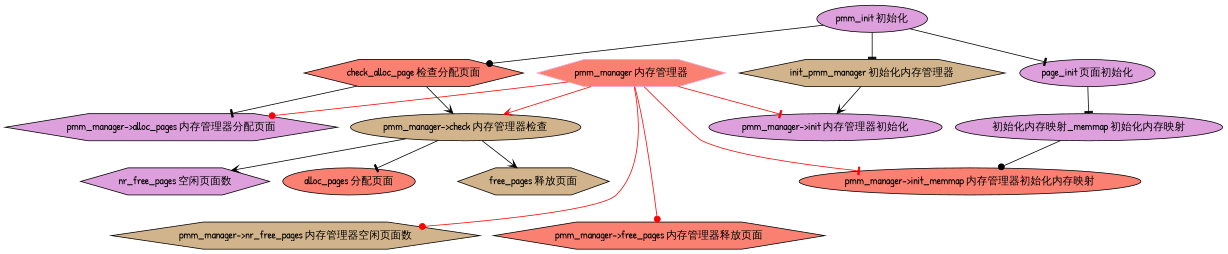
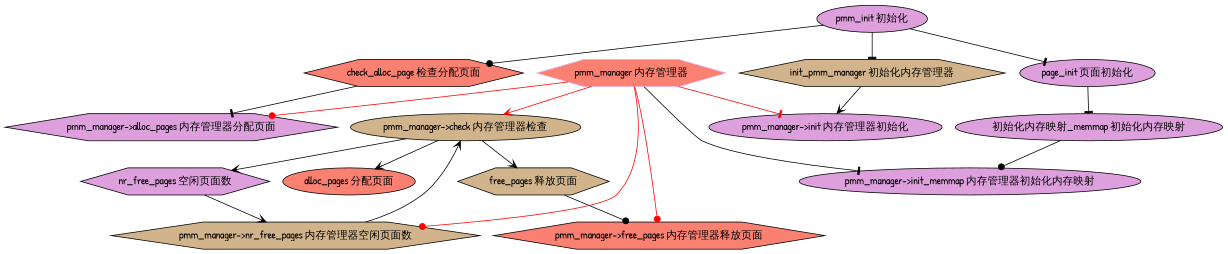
edge "check_alloc_page 检查分配页面" -> "pmm_manager->check 内存管理器检查": now "pmm_manager->nr_free_pages 内存管理器空闲页面数" -> "pmm_manager->check 内存管理器检查"
edge "pmm_manager 内存管理器" -> "pmm_manager->init_memmap 内存管理器初始化内存映射": color red -> black
edge "pmm_manager->check 内存管理器检查" -> "alloc_pages 分配页面": arrowhead tee -> vee
node "pmm_manager->init_memmap 内存管理器初始化内存映射": fillcolor salmon -> plum
edge "nr_free_pages 空闲页面数" -> "pmm_manager->nr_free_pages 内存管理器空闲页面数": added
edge "free_pages 释放页面" -> "pmm_manager->free_pages 内存管理器释放页面": added
